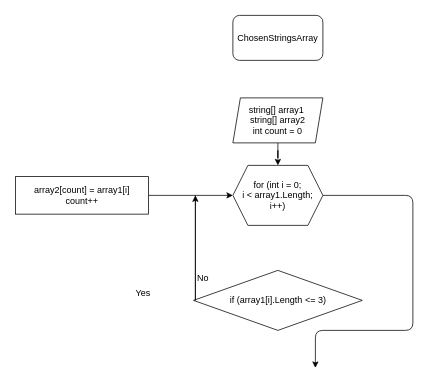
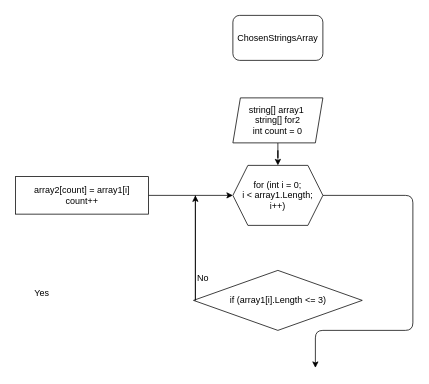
node "string[] array1 string[] array2 int count = 0": label "string[] array1 string[] array2 int count = 0" -> "string[] array1 string[] for2 int count = 0"
node "Yes": moved (143, 293) -> (42, 293)
